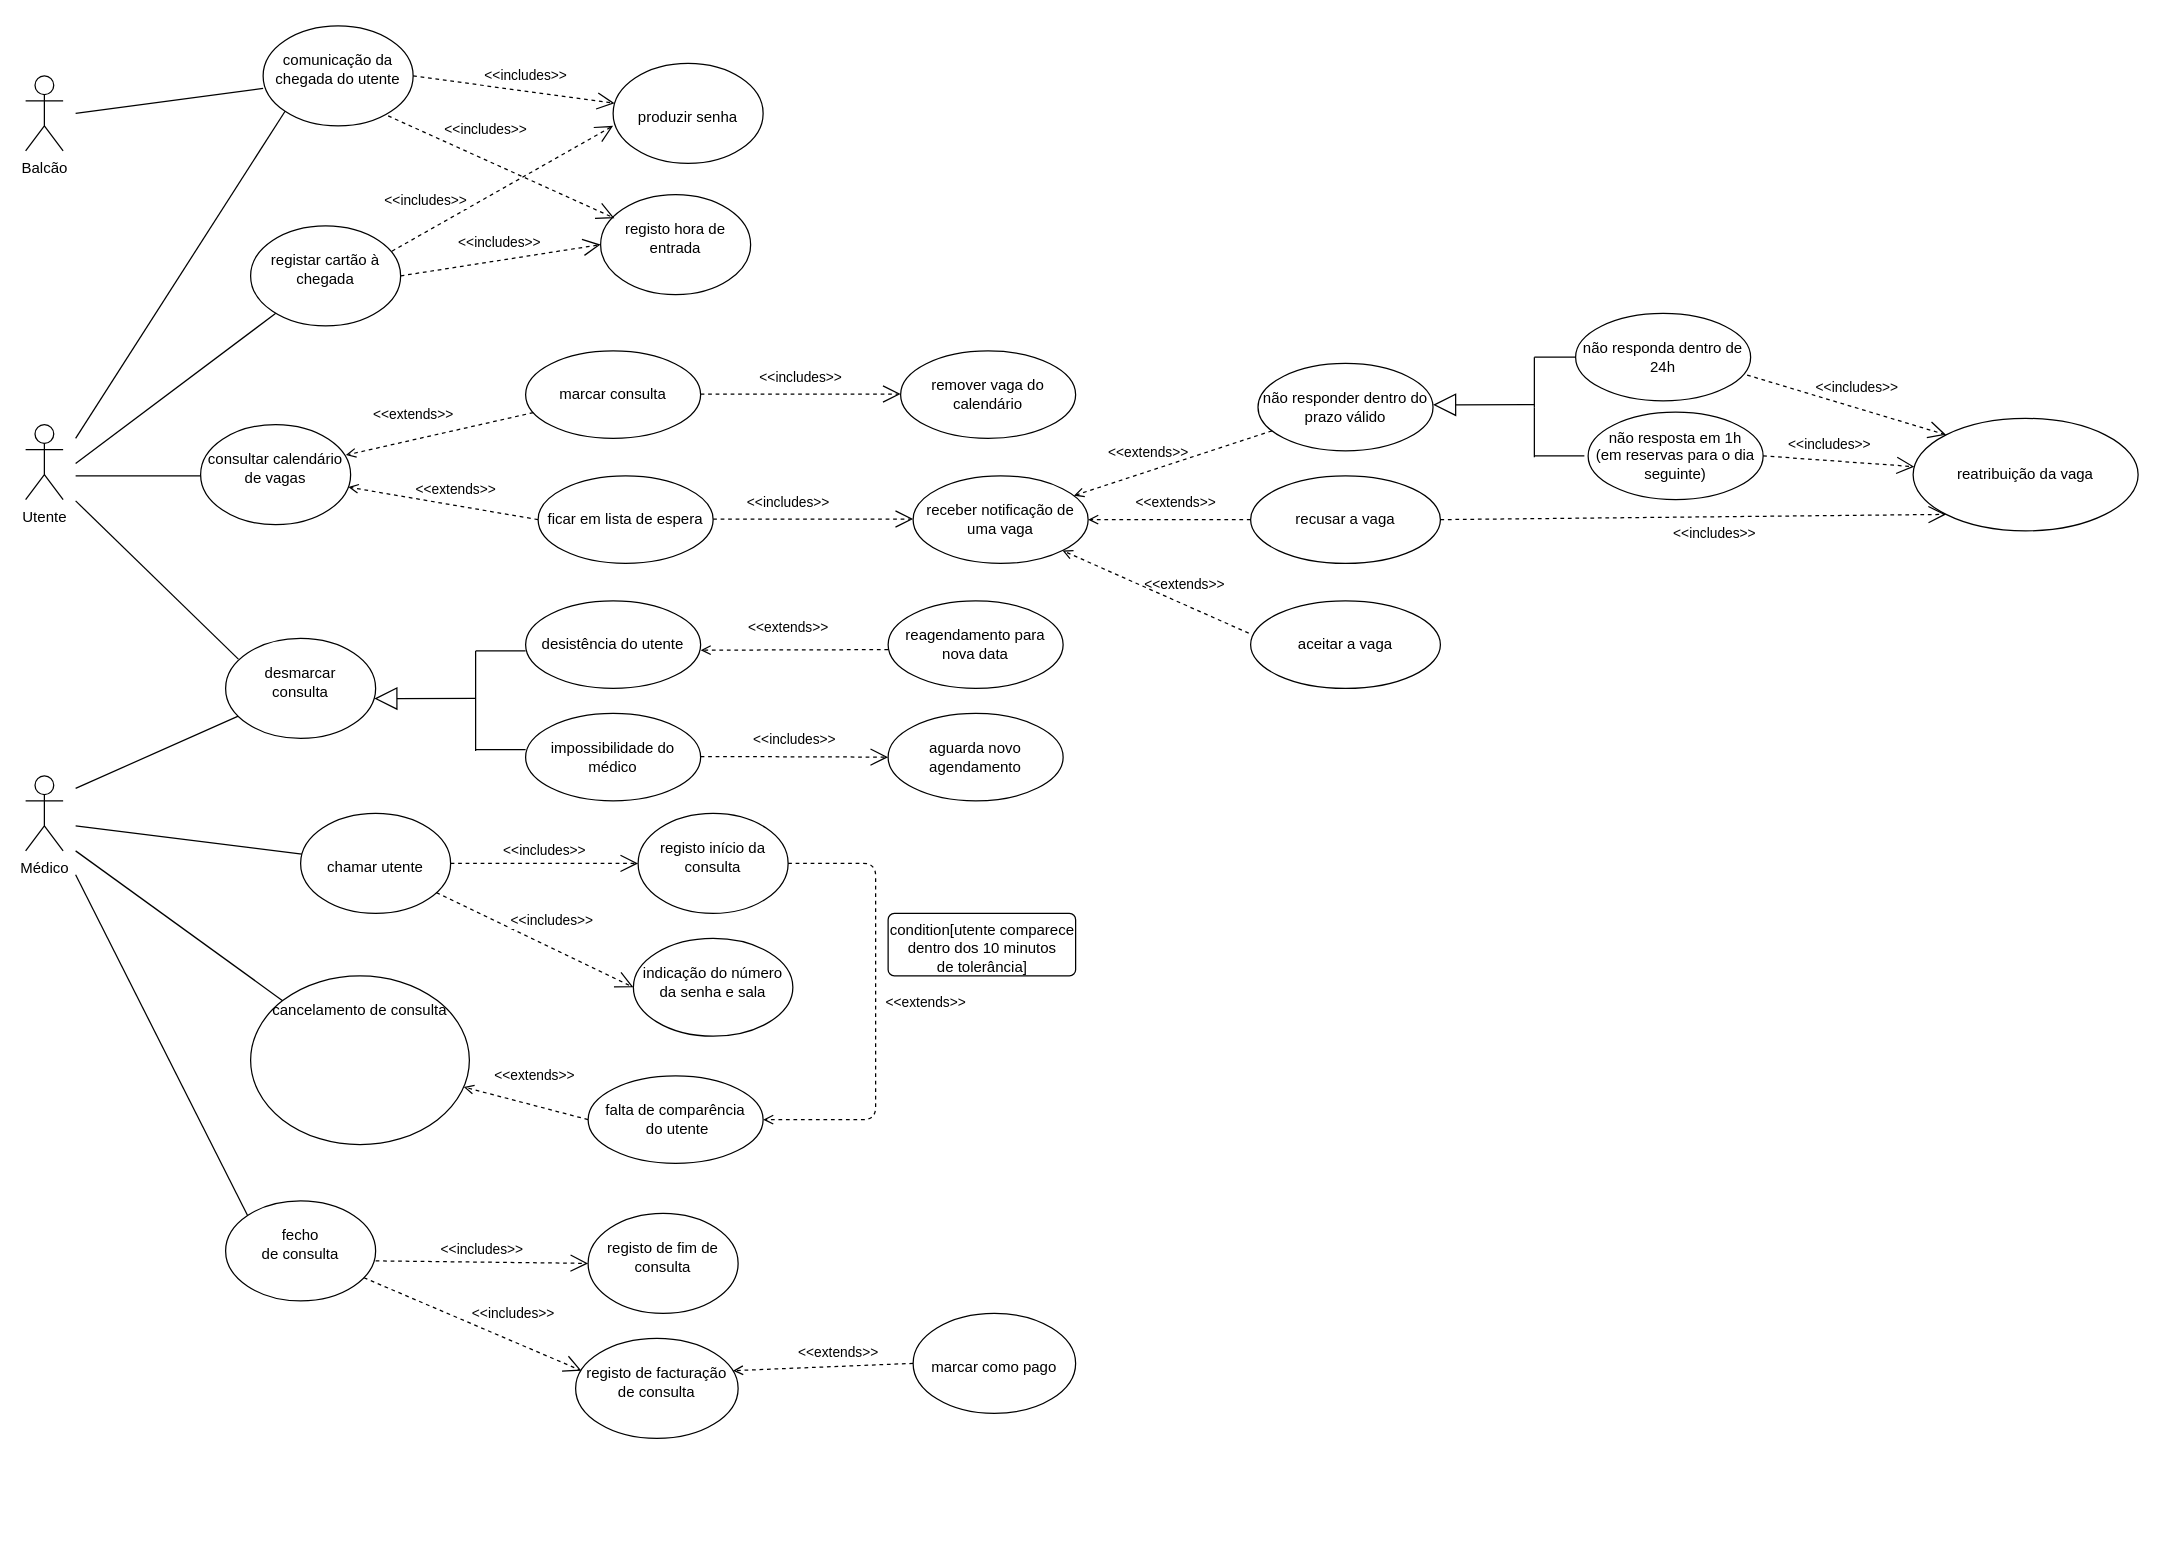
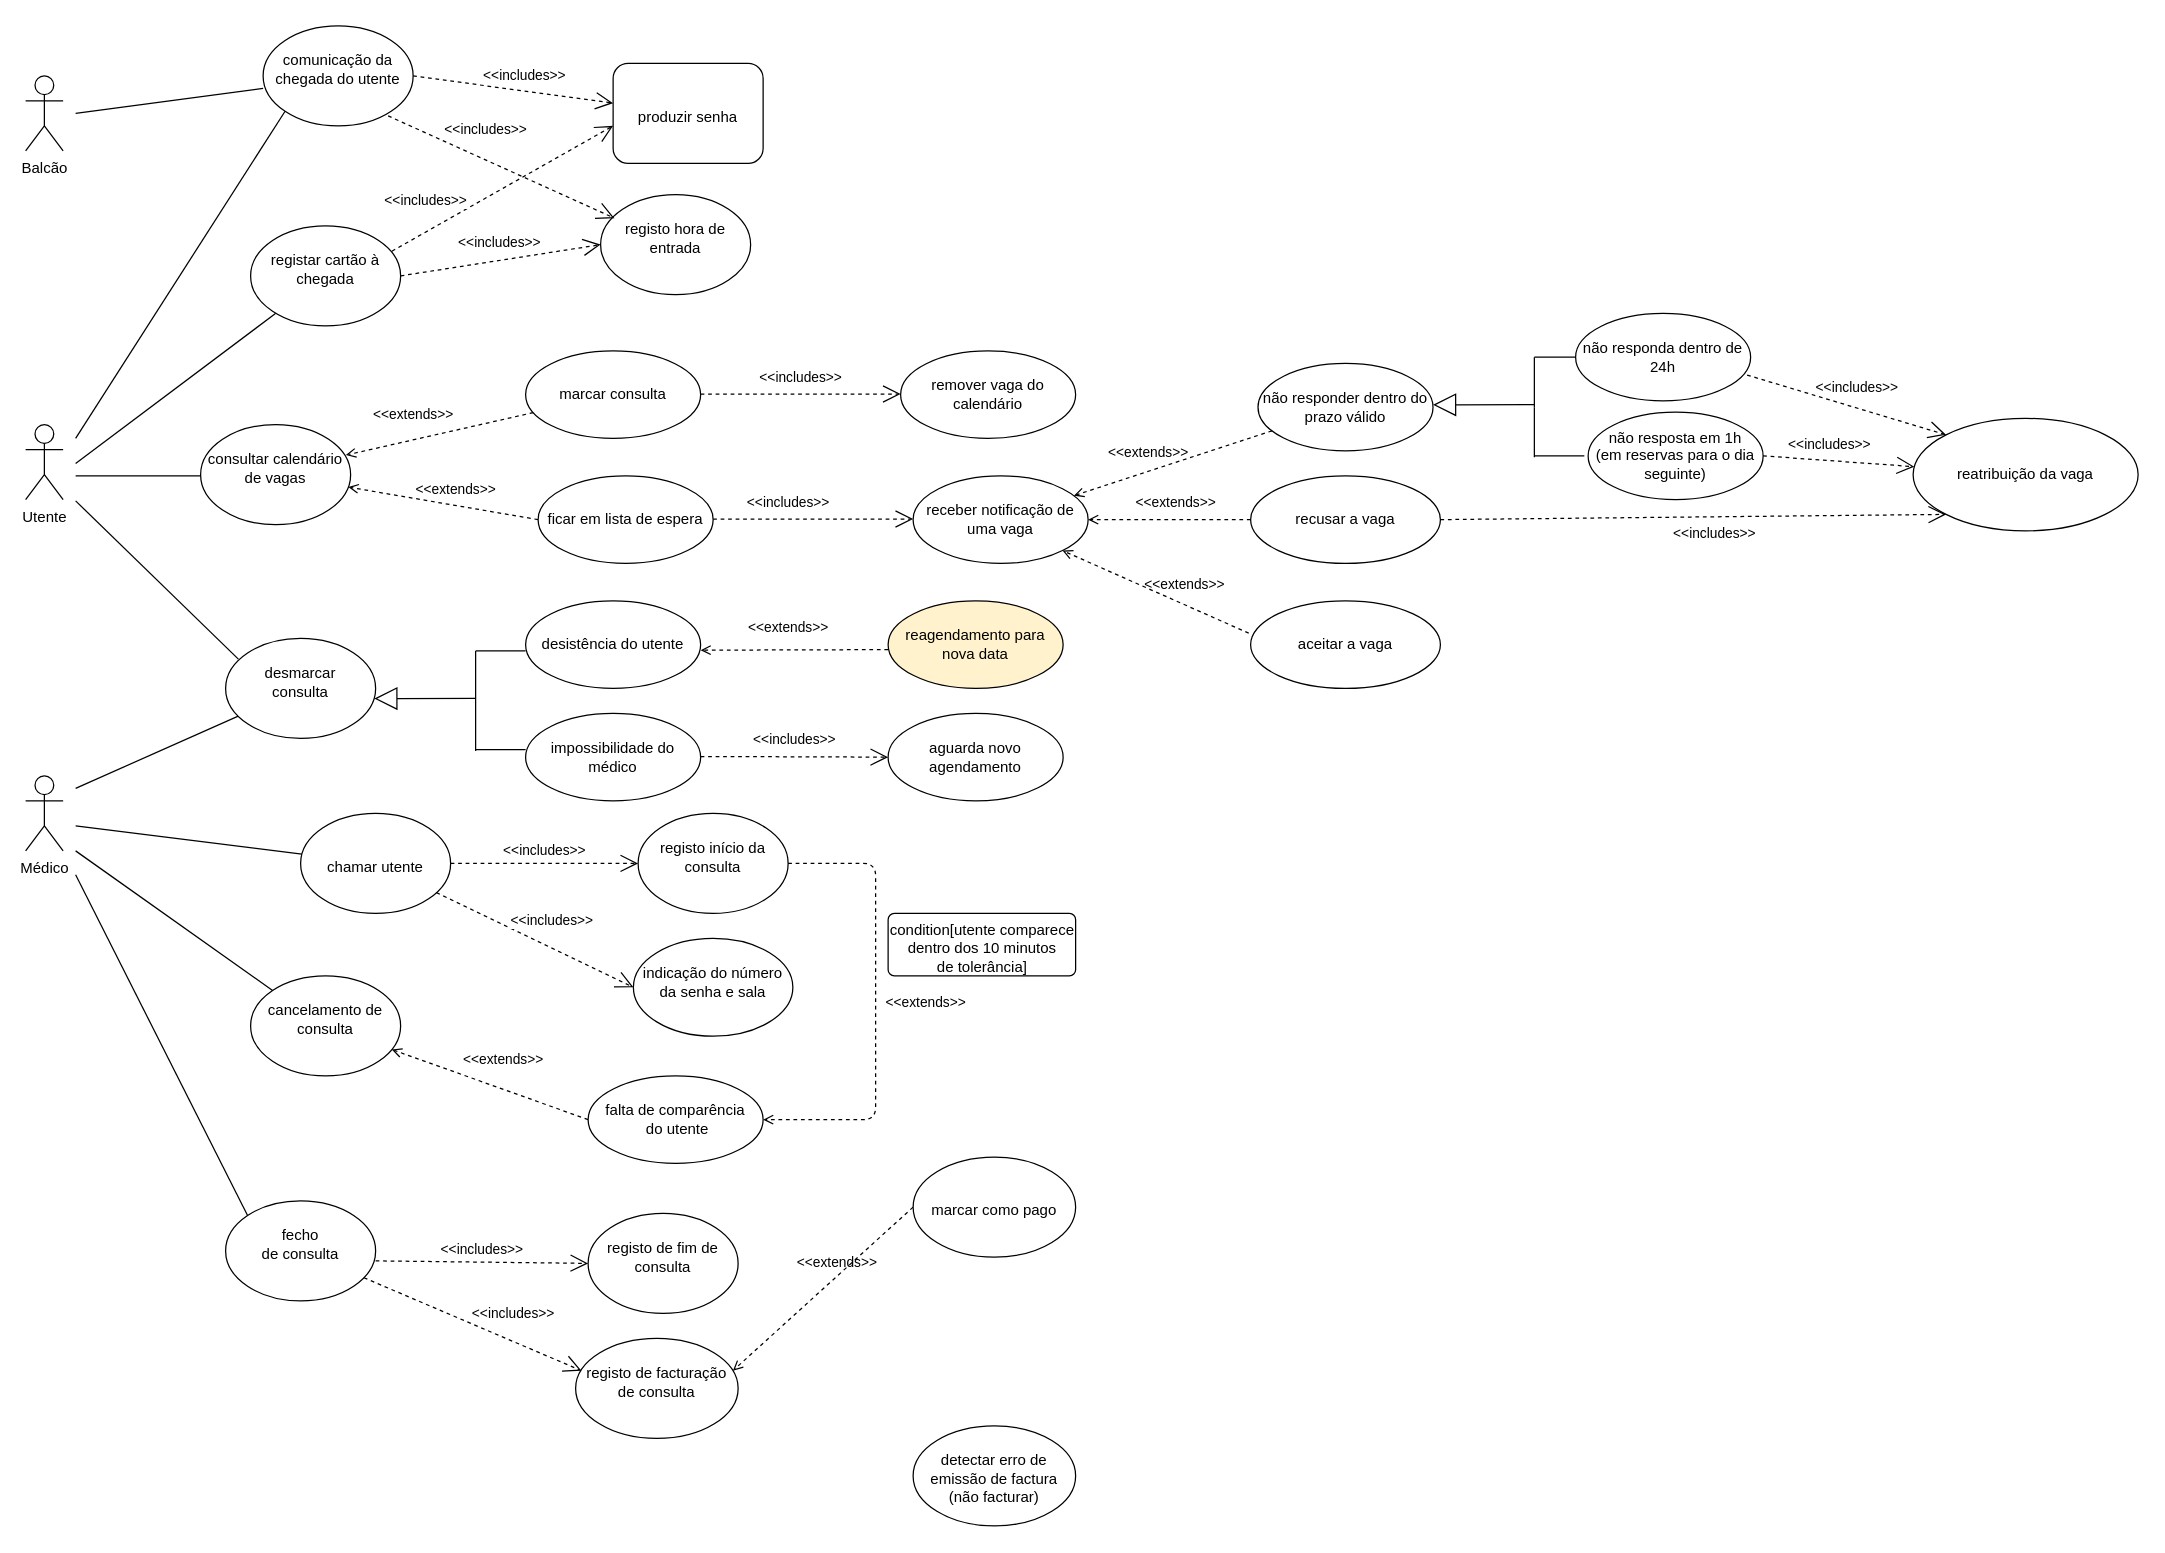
node "produzir senha": shape ellipse -> rounded rectangle
node "reagendamento para nova data": fillcolor #ffffff -> #fff2cc
node "cancelamento de consulta": size 219x169 -> 150x100
node "marcar como pago": moved (994, 1363) -> (994, 1207)
node "detectar erro de emissão de factura (não facturar)": added
